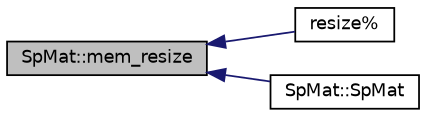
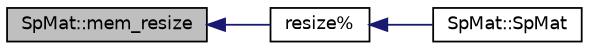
edge "SpMat::SpMat" -> "SpMat::mem_resize": now "SpMat::SpMat" -> "resize%"
